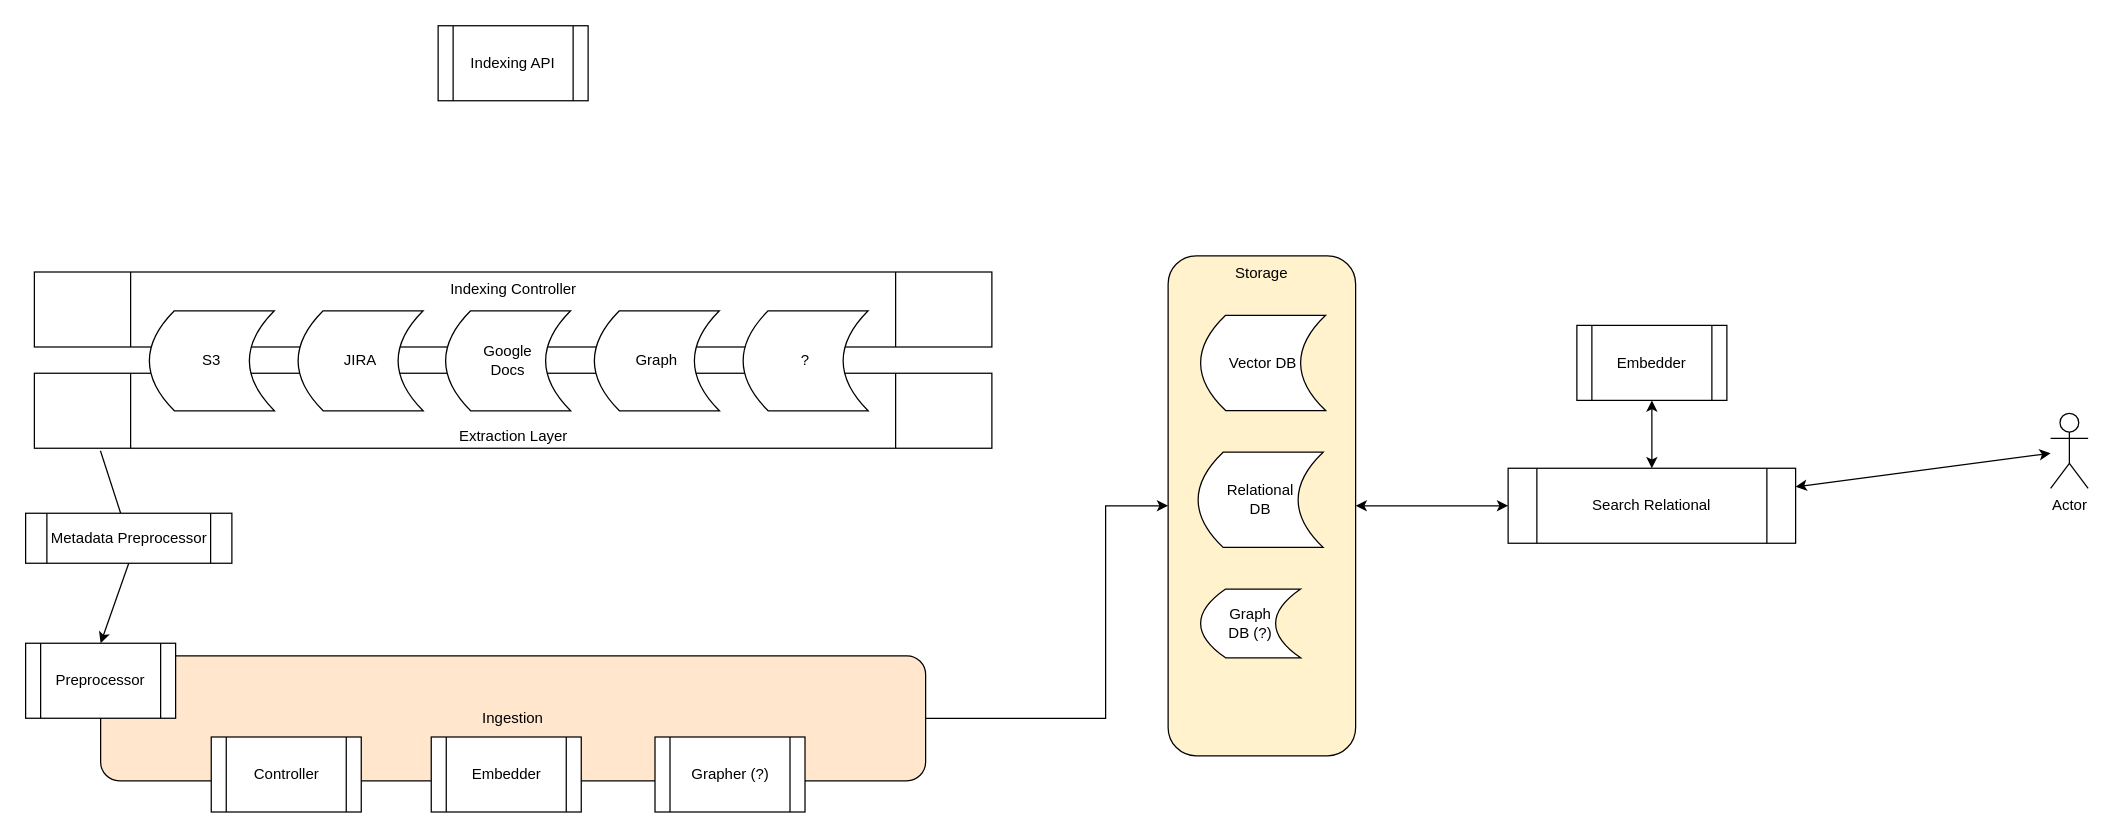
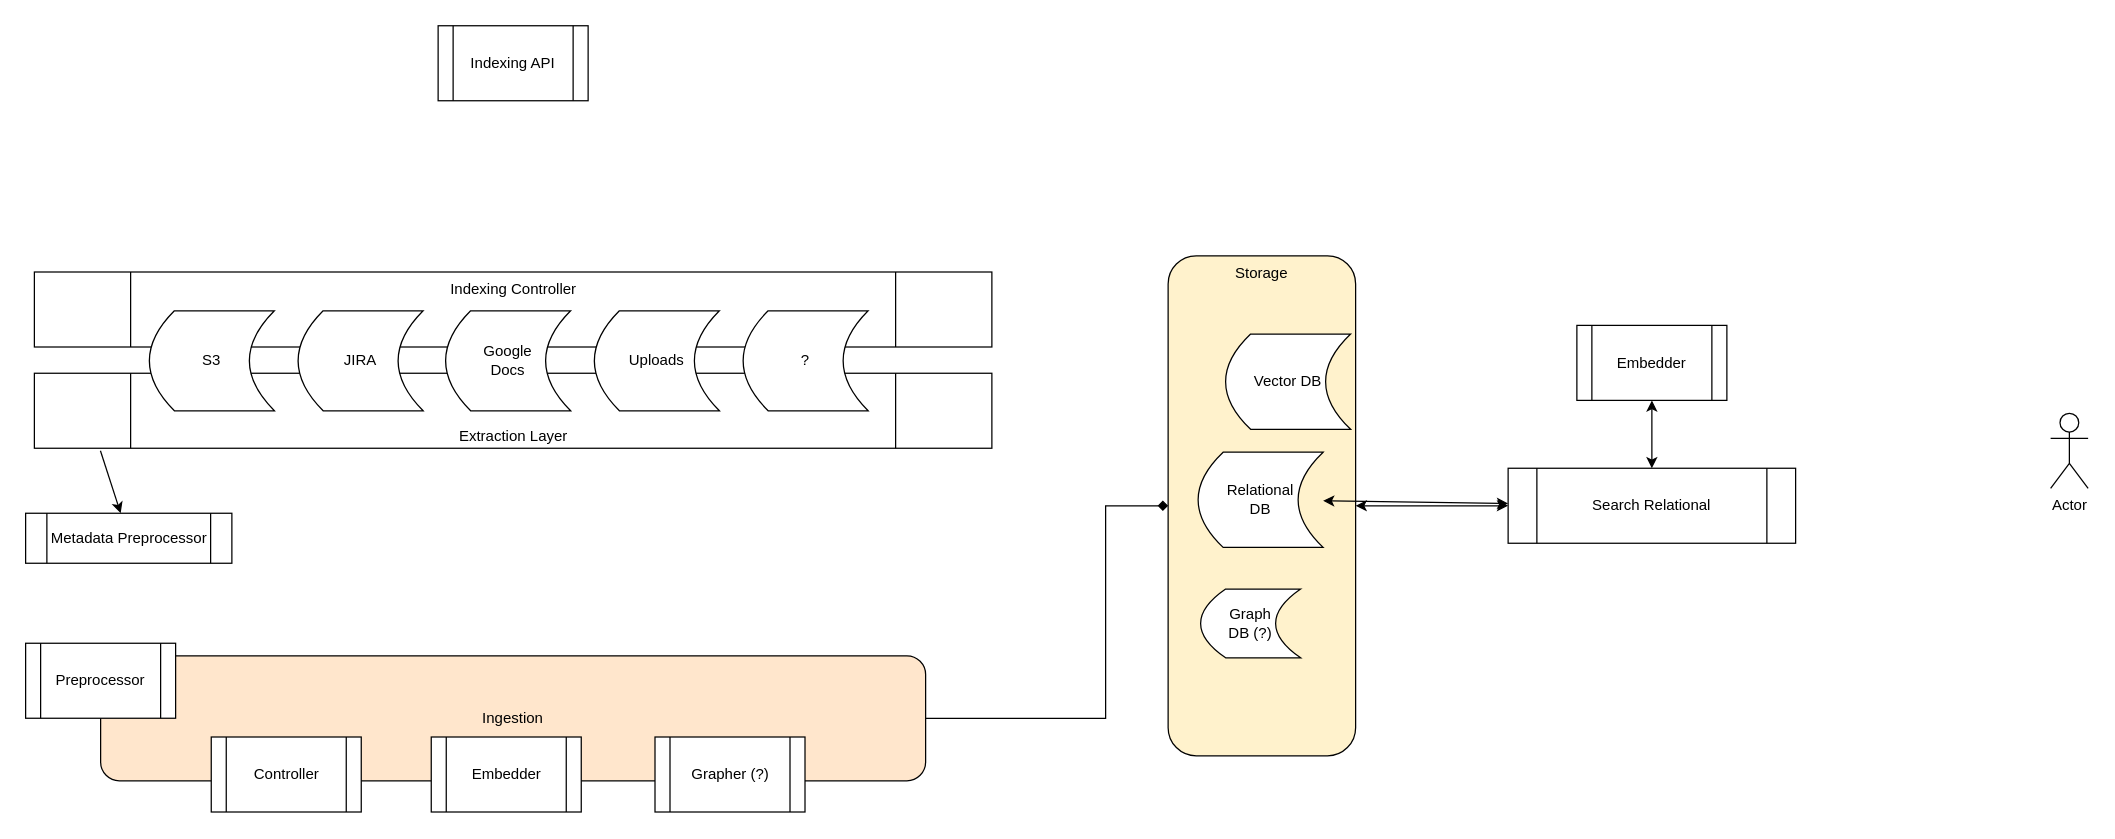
node "Graph": label "Graph" -> "Uploads"
node "Vector DB": moved (1263, 363) -> (1288, 382)
edge "Actor" -- "Search Relational": now "Relational DB" -- "Search Relational"
edge "Extraction Layer" -- "Metadata Preprocessor": arrowhead none -> classic
edge "Ingestion" -> "Storage": arrowhead classic -> diamond
edge "Metadata Preprocessor" -> "Preprocessor": removed
